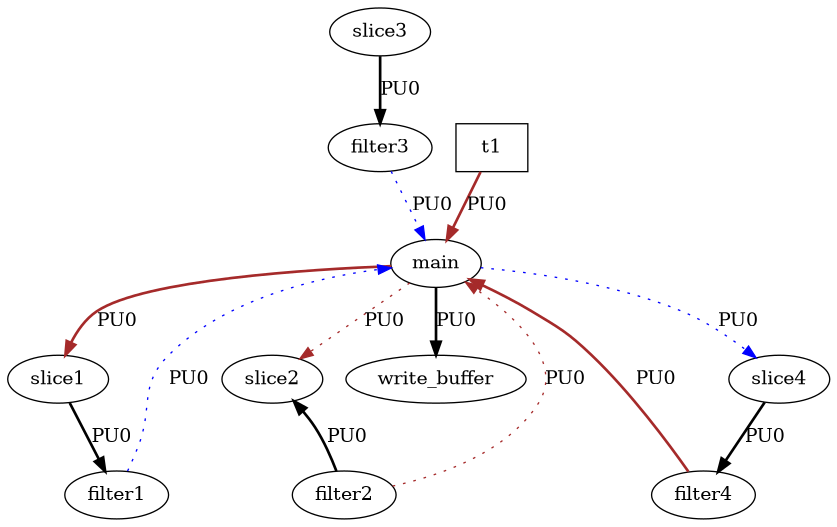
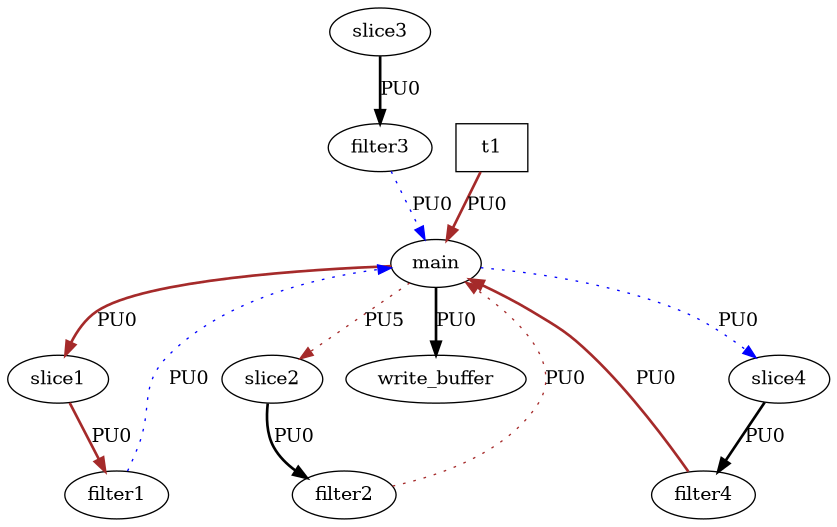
edge "main" -> "slice2": label "PU0" -> "PU5"
edge "slice1" -> "filter1": color black -> brown
edge "filter2" -> "slice2": reversed
